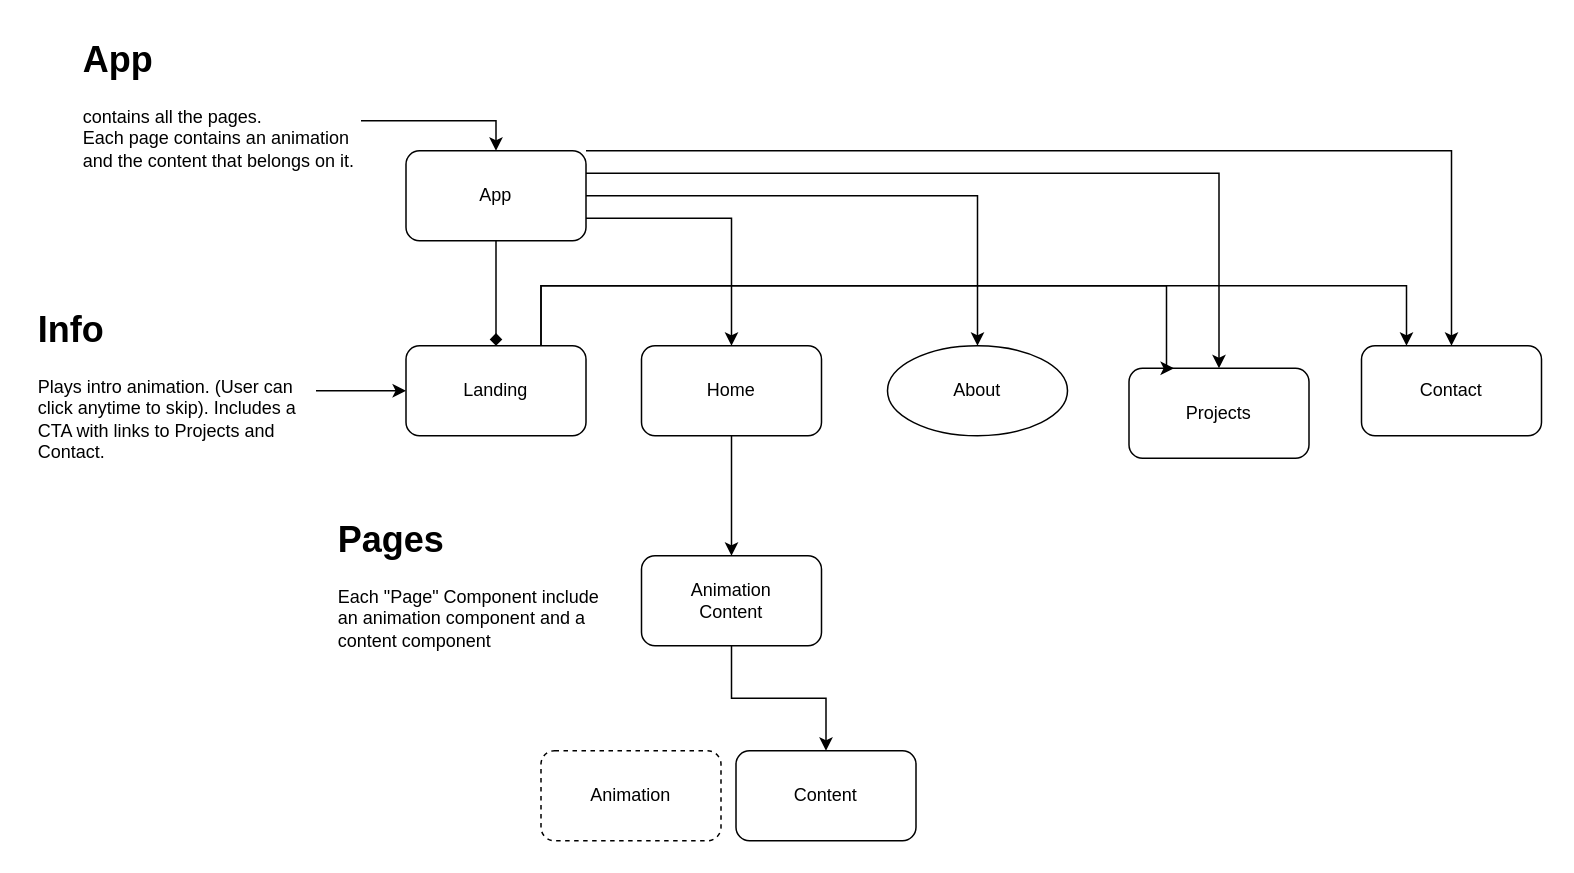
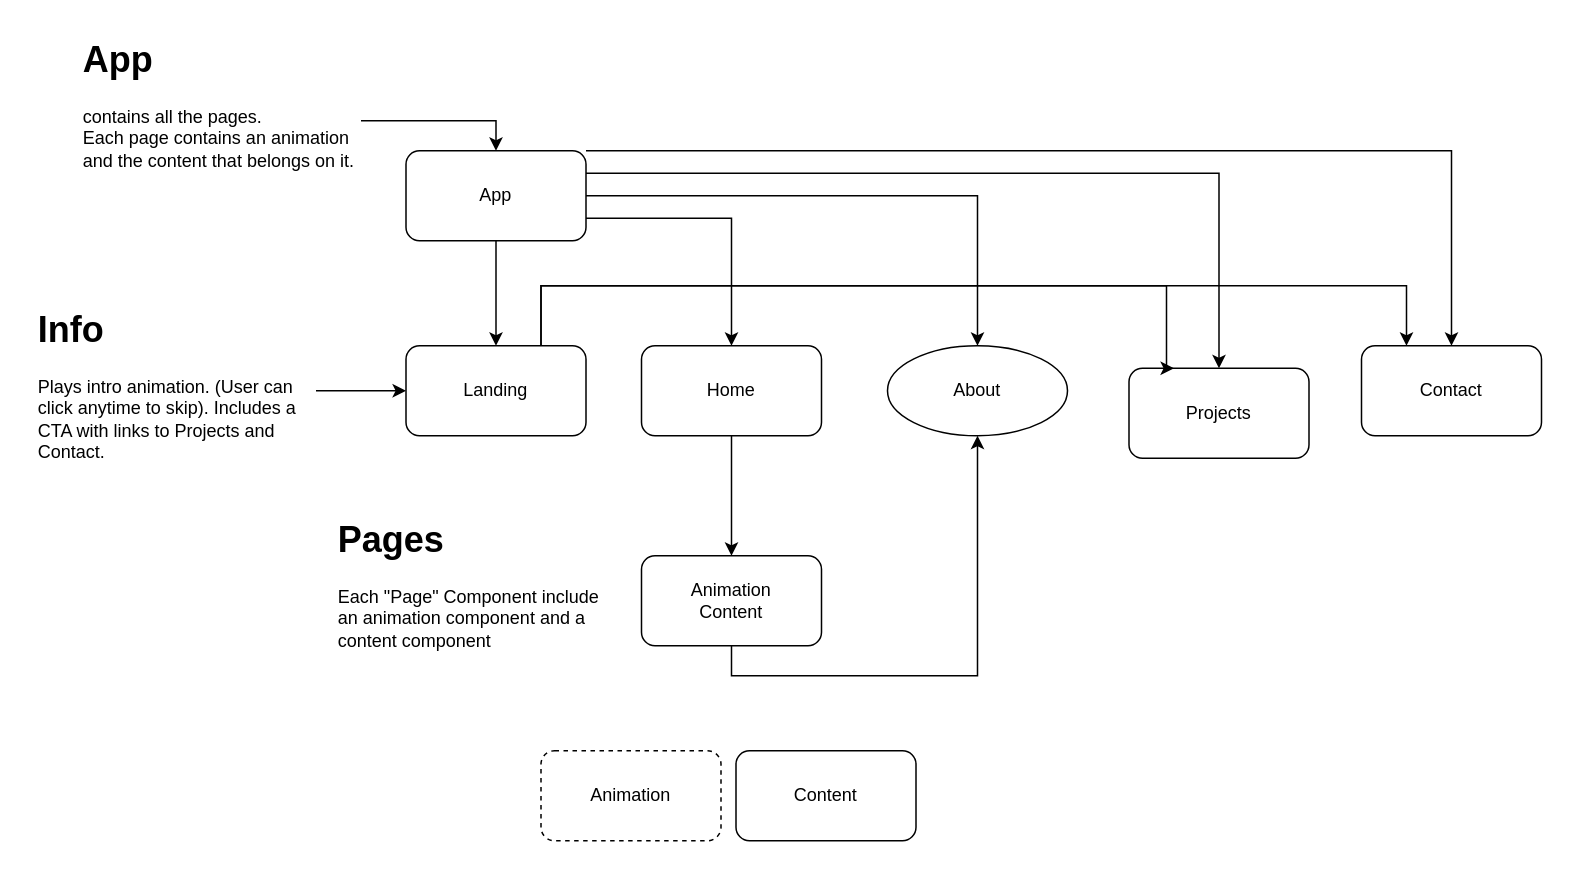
edge "App" -> "Landing": arrowhead diamond -> classic
edge "Animation Content" -> "Content": now "Animation Content" -> "About"
